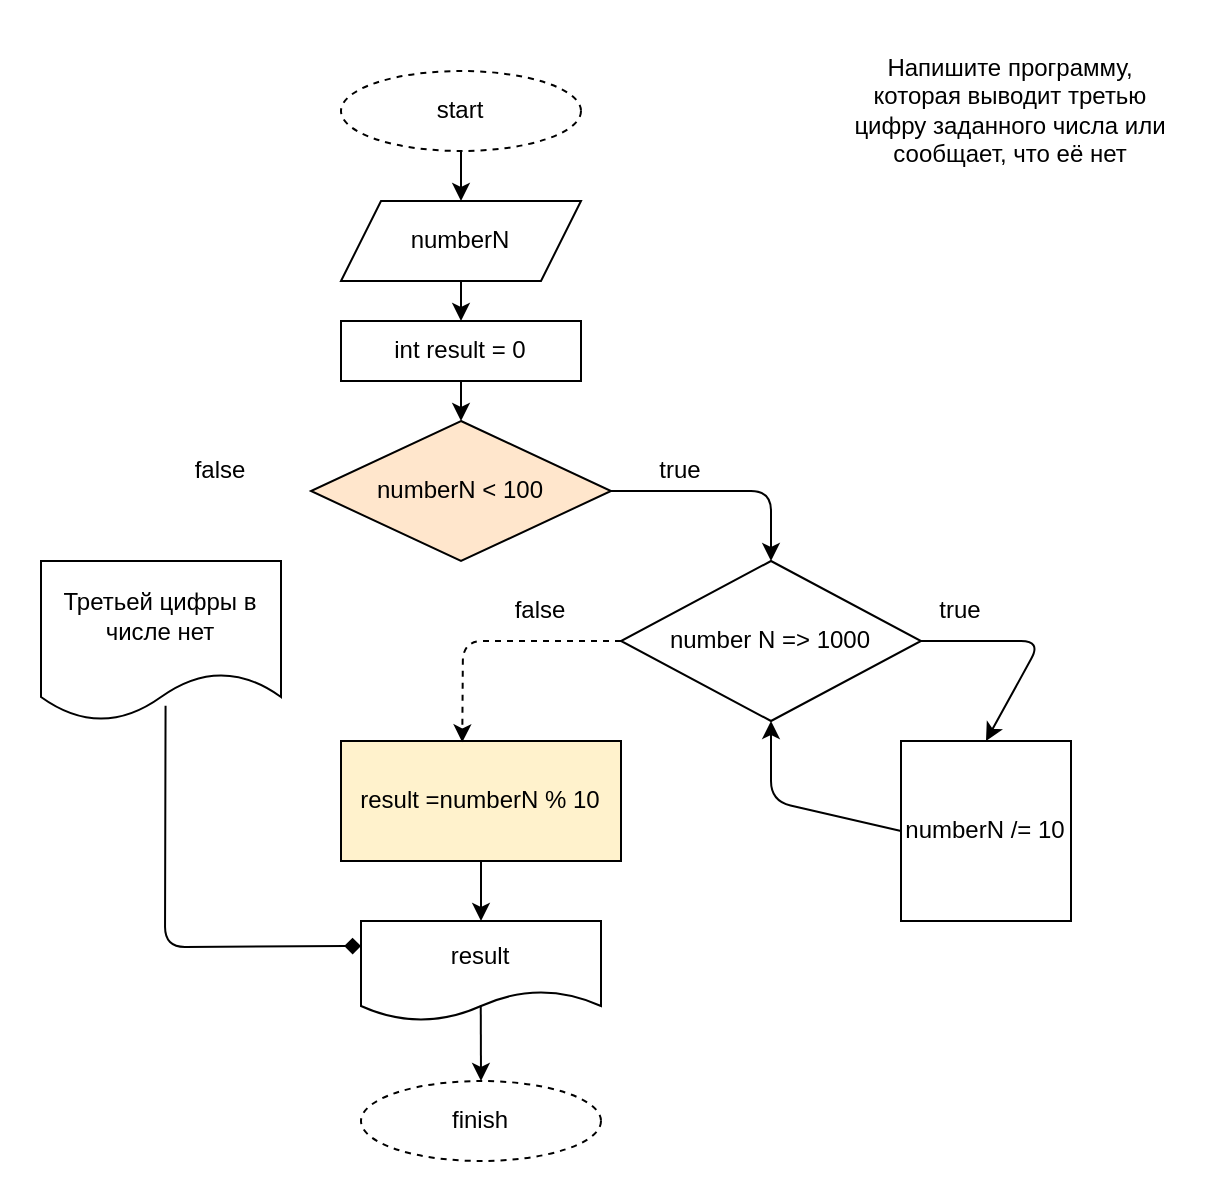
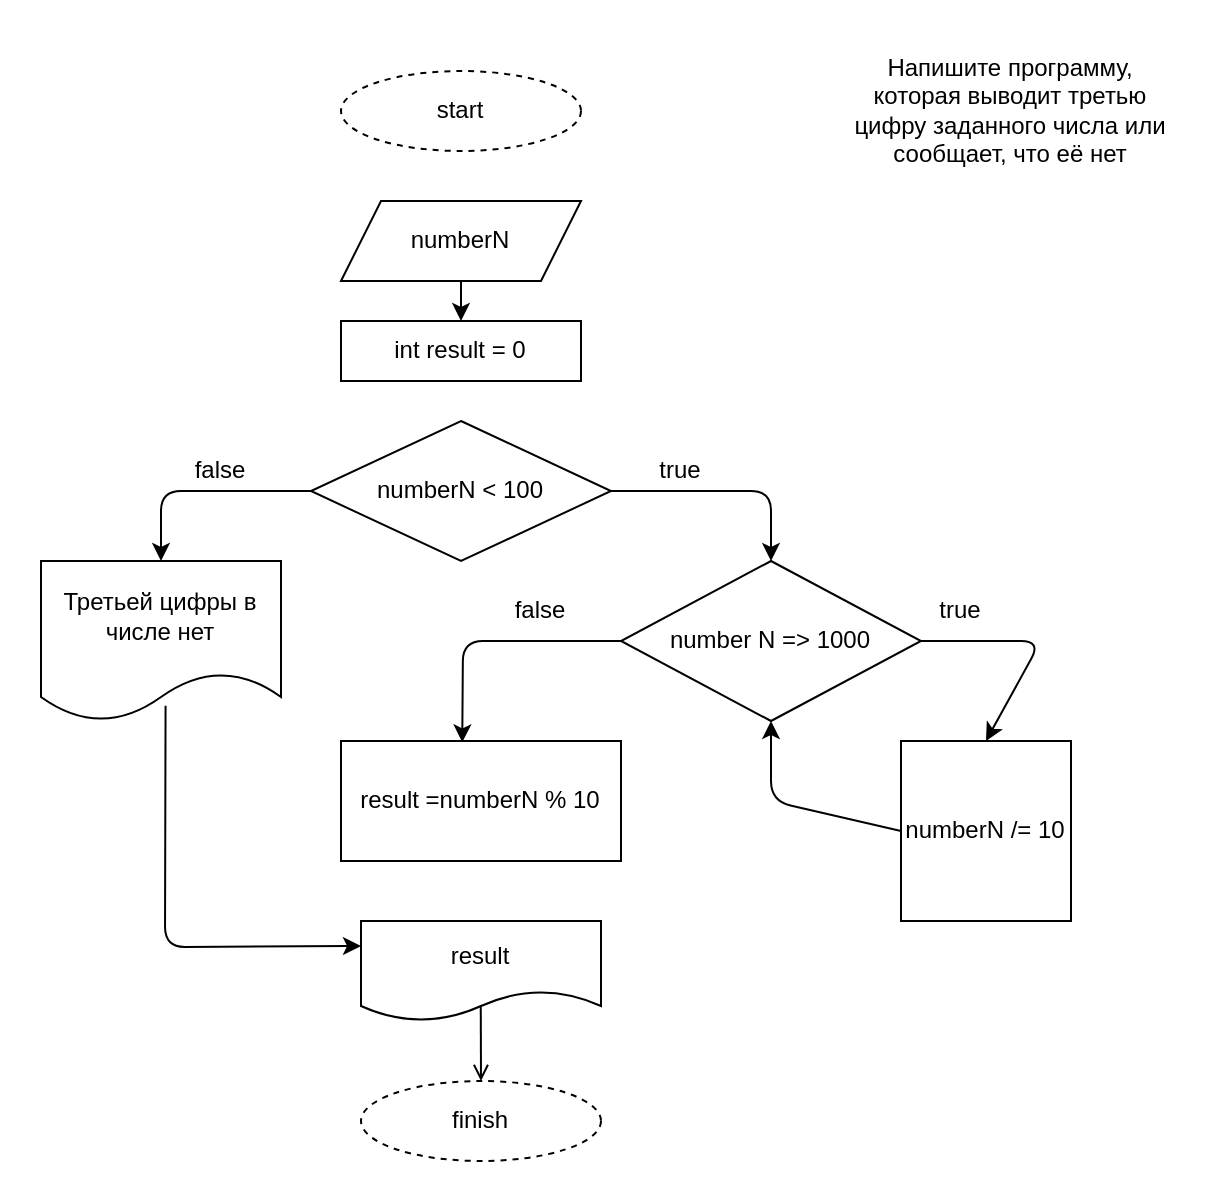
edge "start" -> "numberN": removed
edge "int result = 0" -> "numberN < 100": removed
edge "numberN < 100" -> "Третьей цифры в числе нет": added
node "numberN < 100": fillcolor #ffe6cc -> #ffffff
edge "number N => 1000" -> "result =numberN % 10": style dashed -> solid
node "result =numberN % 10": fillcolor #fff2cc -> #ffffff
edge "result =numberN % 10" -> "result": removed
edge "Третьей цифры в числе нет" -> "result": arrowhead diamond -> classic
edge "result" -> "finish": arrowhead classic -> open
